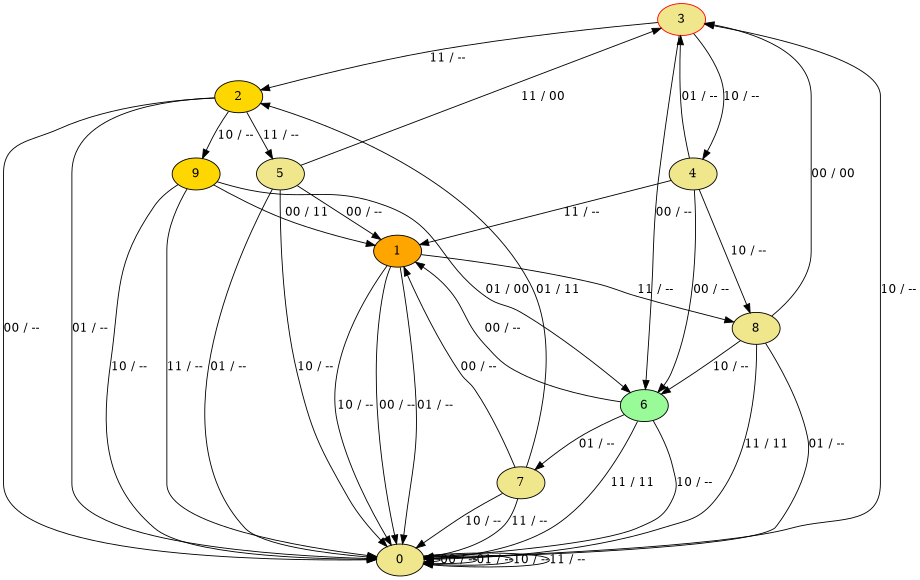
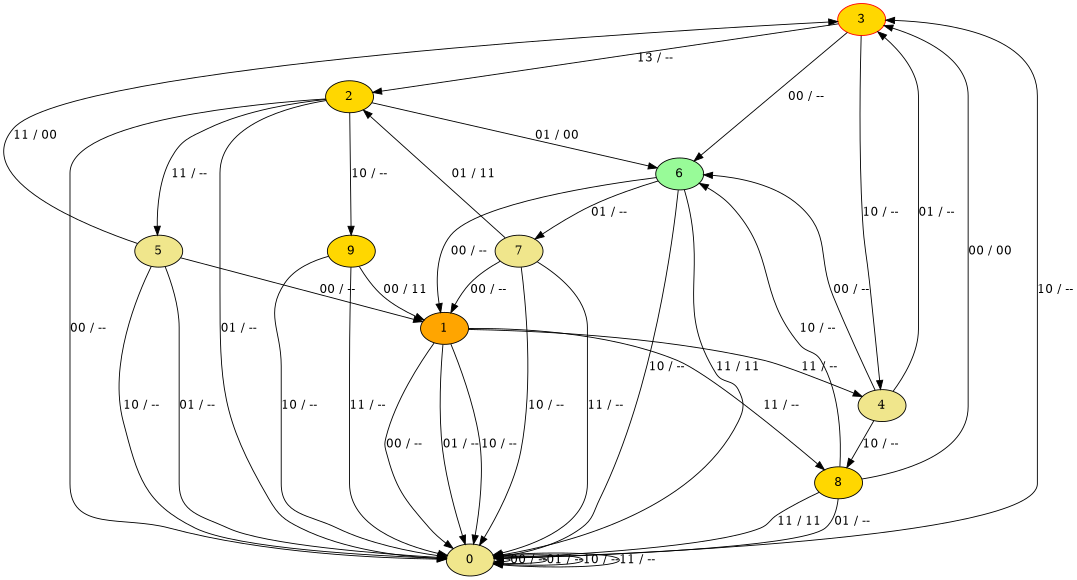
node "3": fillcolor khaki -> gold
edge "3" -> "2": label "11 / --" -> "13 / --"
edge "4" -> "1": reversed
edge "9" -> "6": now "2" -> "6"
node "8": fillcolor khaki -> gold
